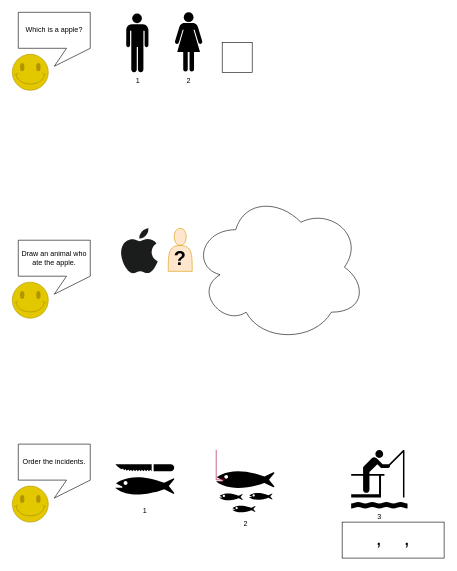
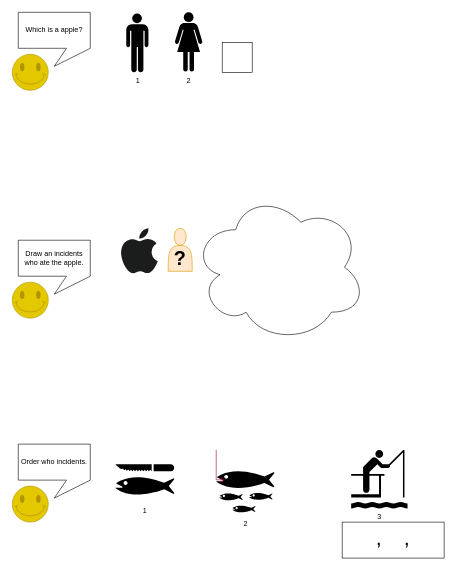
node "Draw an animal who ate the apple.": label "Draw an animal who ate the apple." -> "Draw an incidents who ate the apple."
node "Order the incidents.": label "Order the incidents." -> "Order who incidents."
